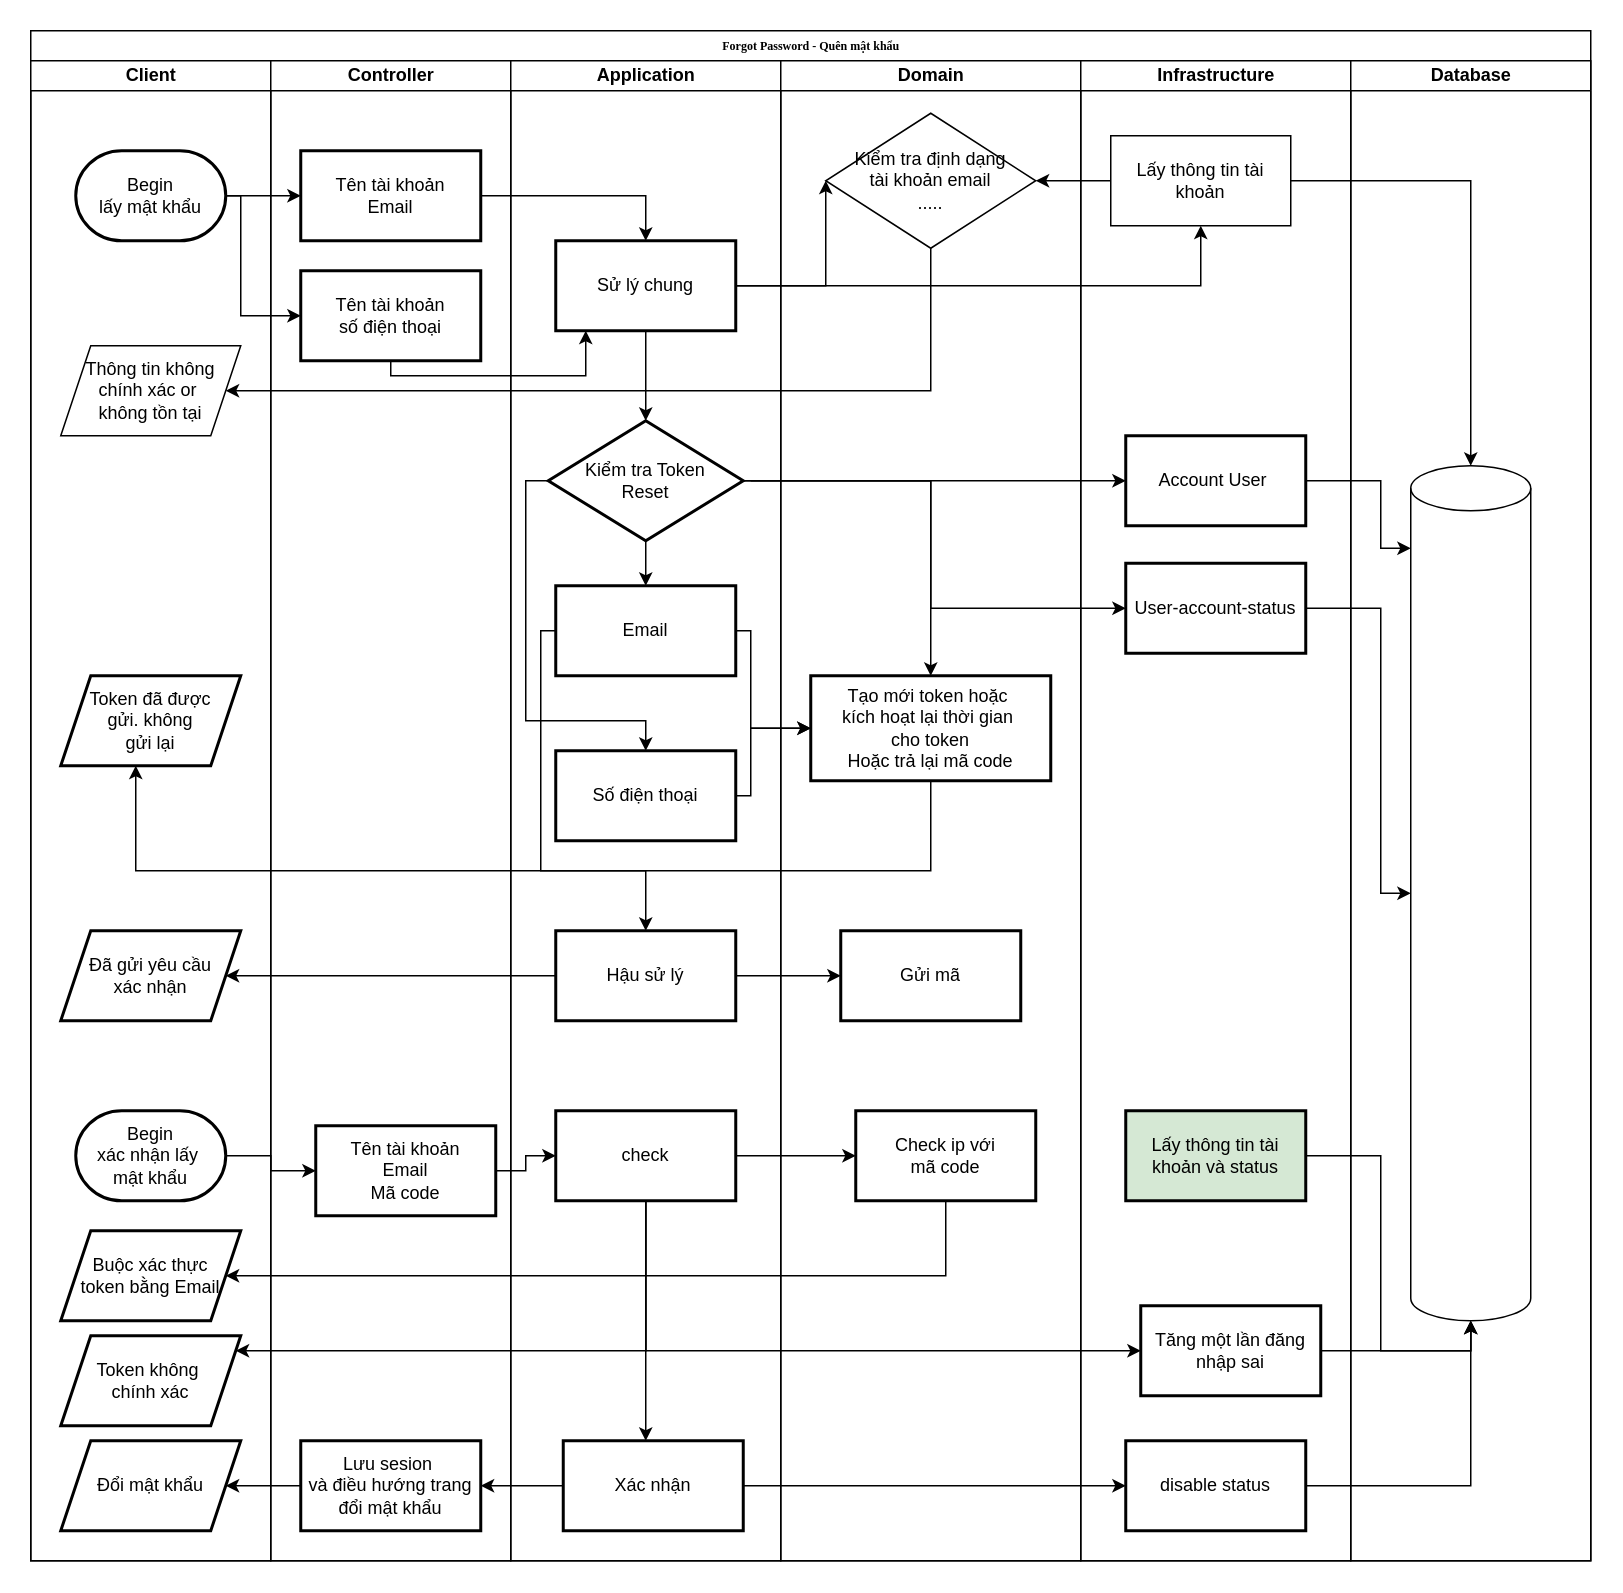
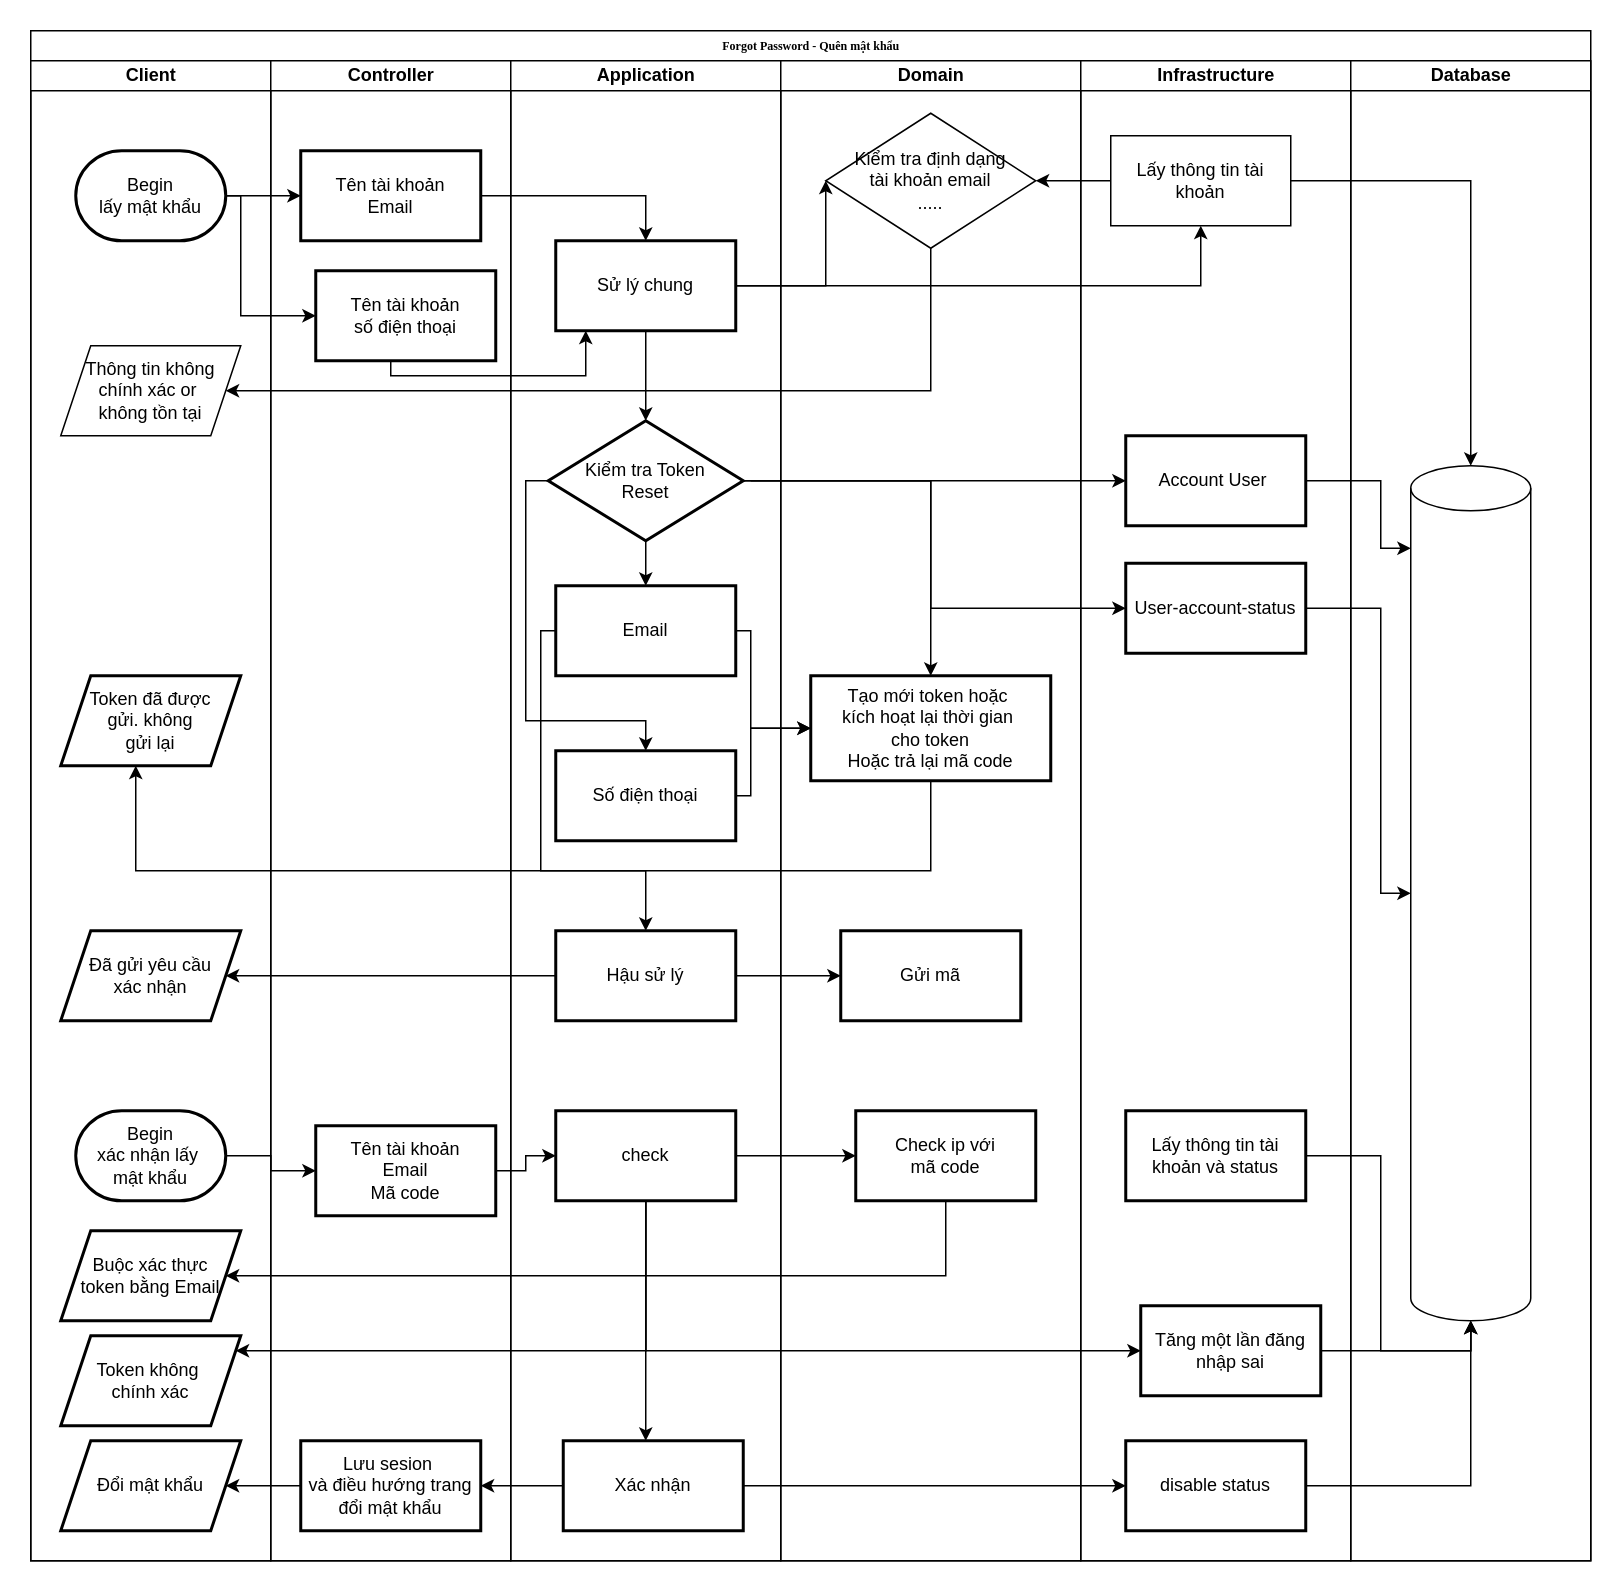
node "Tên tài khoản số điện thoại": moved (391, 316) -> (406, 316)
node "Lấy thông tin tài khoản và status": fillcolor #d5e8d4 -> #ffffff
